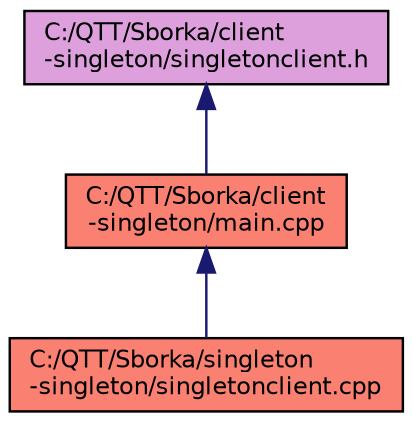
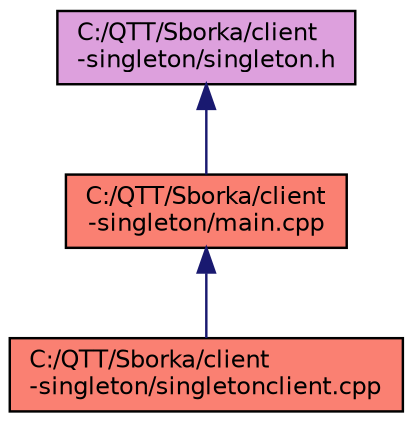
node "C:/QTT/Sborka/client -singleton/singletonclient.h": label "C:/QTT/Sborka/client -singleton/singletonclient.h" -> "C:/QTT/Sborka/client -singleton/singleton.h"
node "C:/QTT/Sborka/singleton -singleton/singletonclient.cpp": label "C:/QTT/Sborka/singleton -singleton/singletonclient.cpp" -> "C:/QTT/Sborka/client -singleton/singletonclient.cpp"
